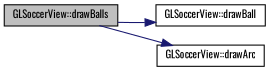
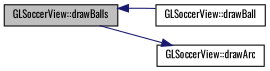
edge "GLSoccerView::drawBalls" -> "GLSoccerView::drawBall": reversed
